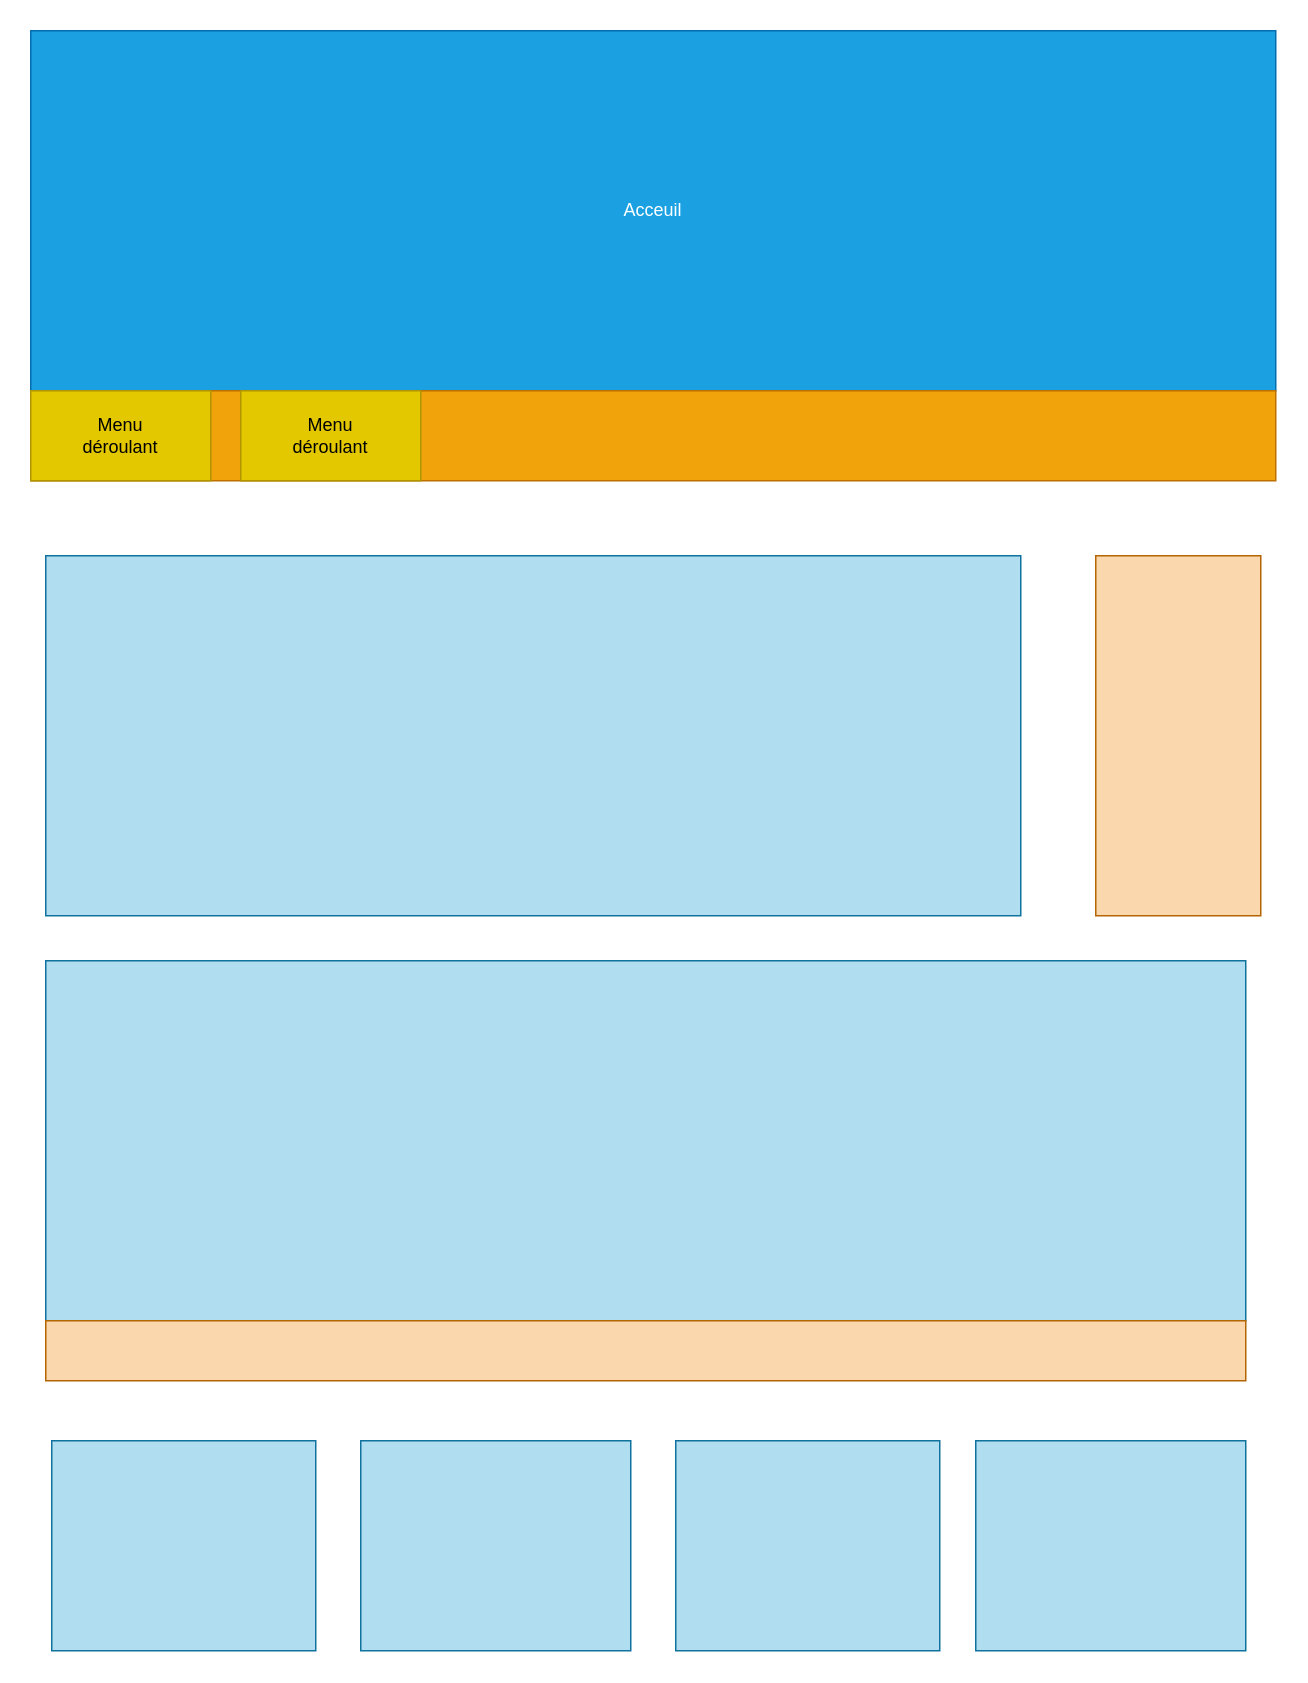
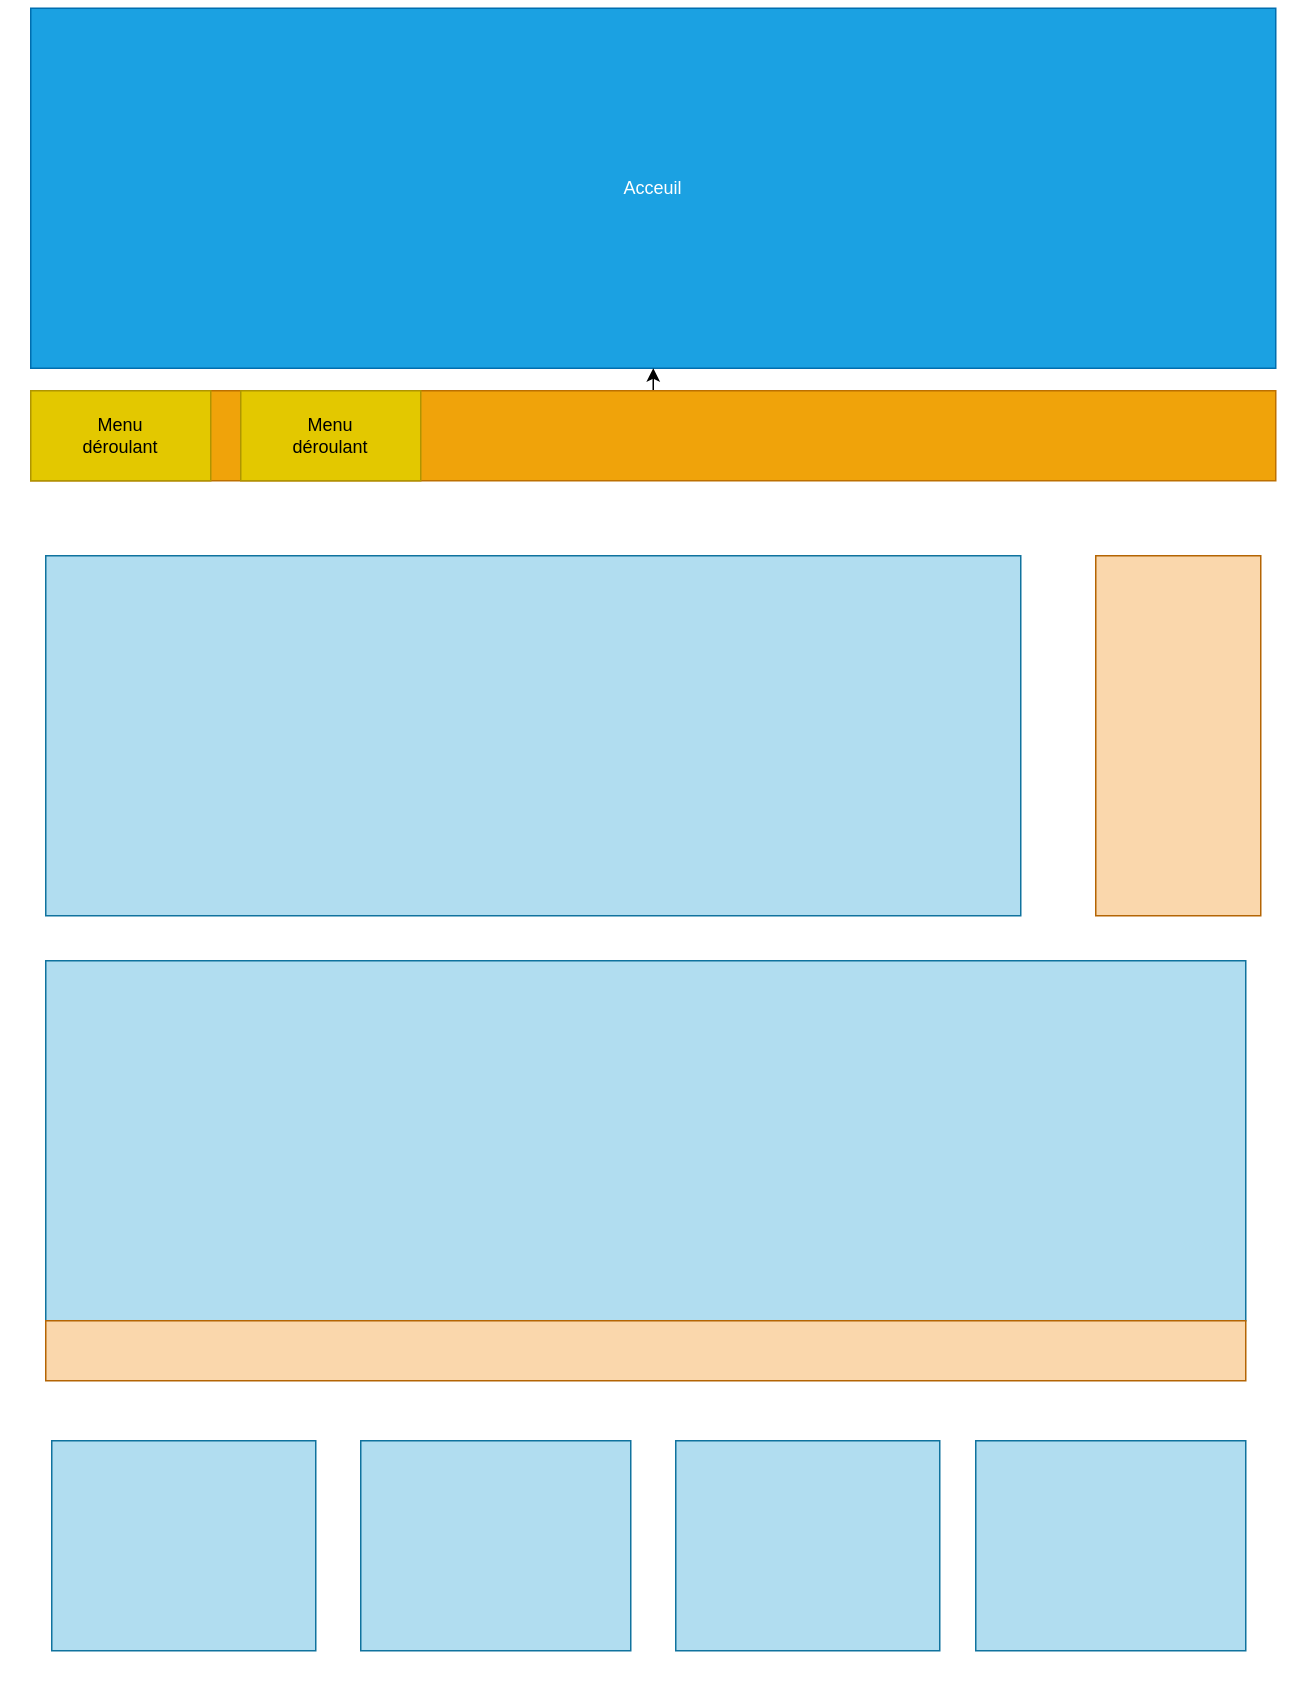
node "Acceuil": moved (653, 211) -> (653, 188)
